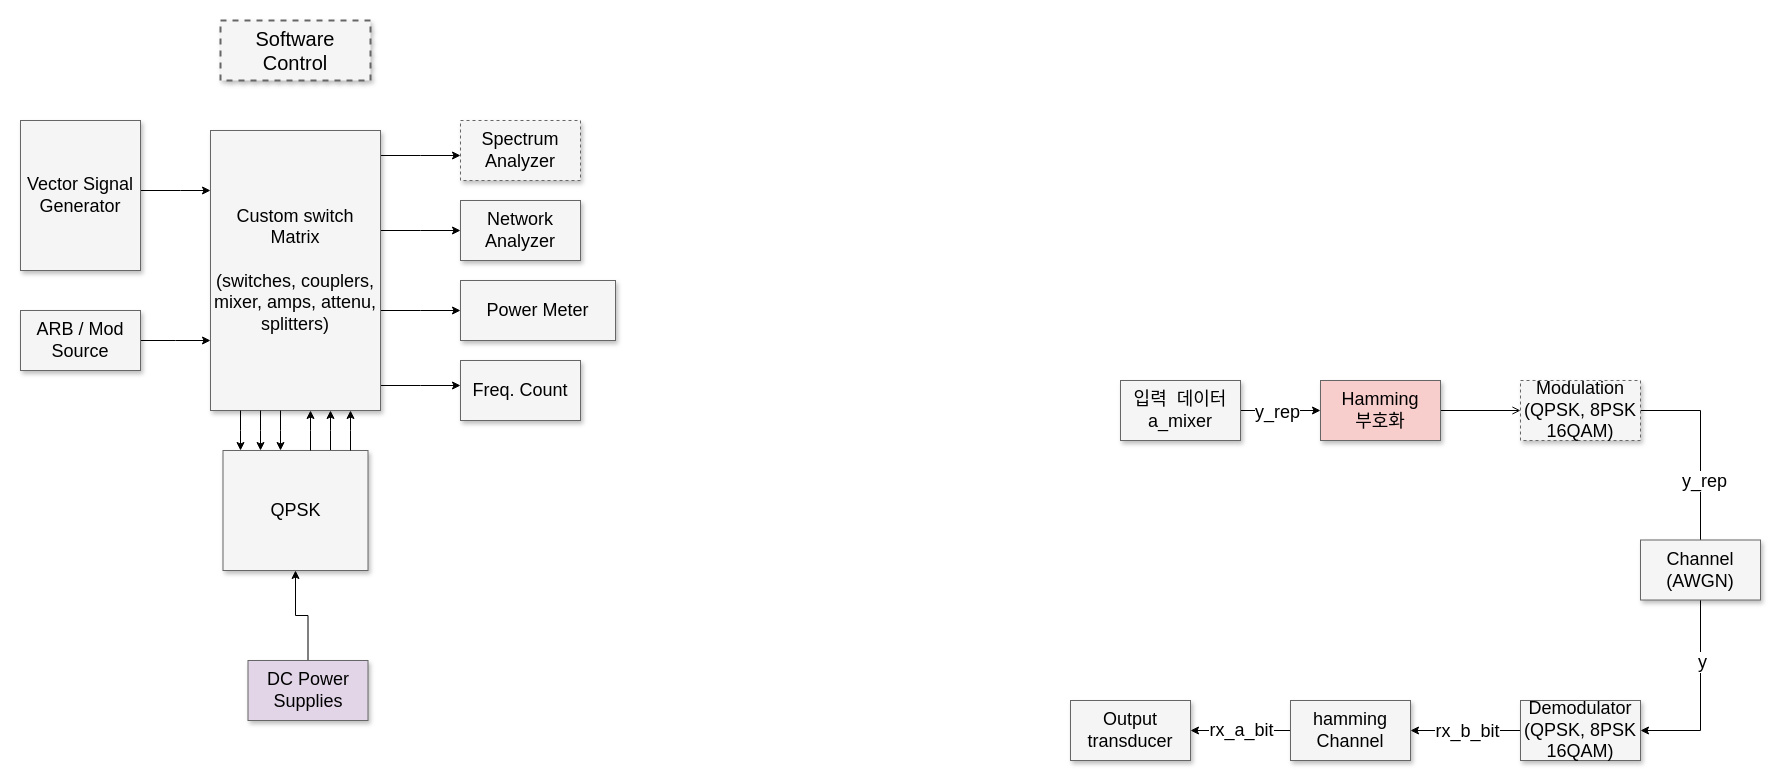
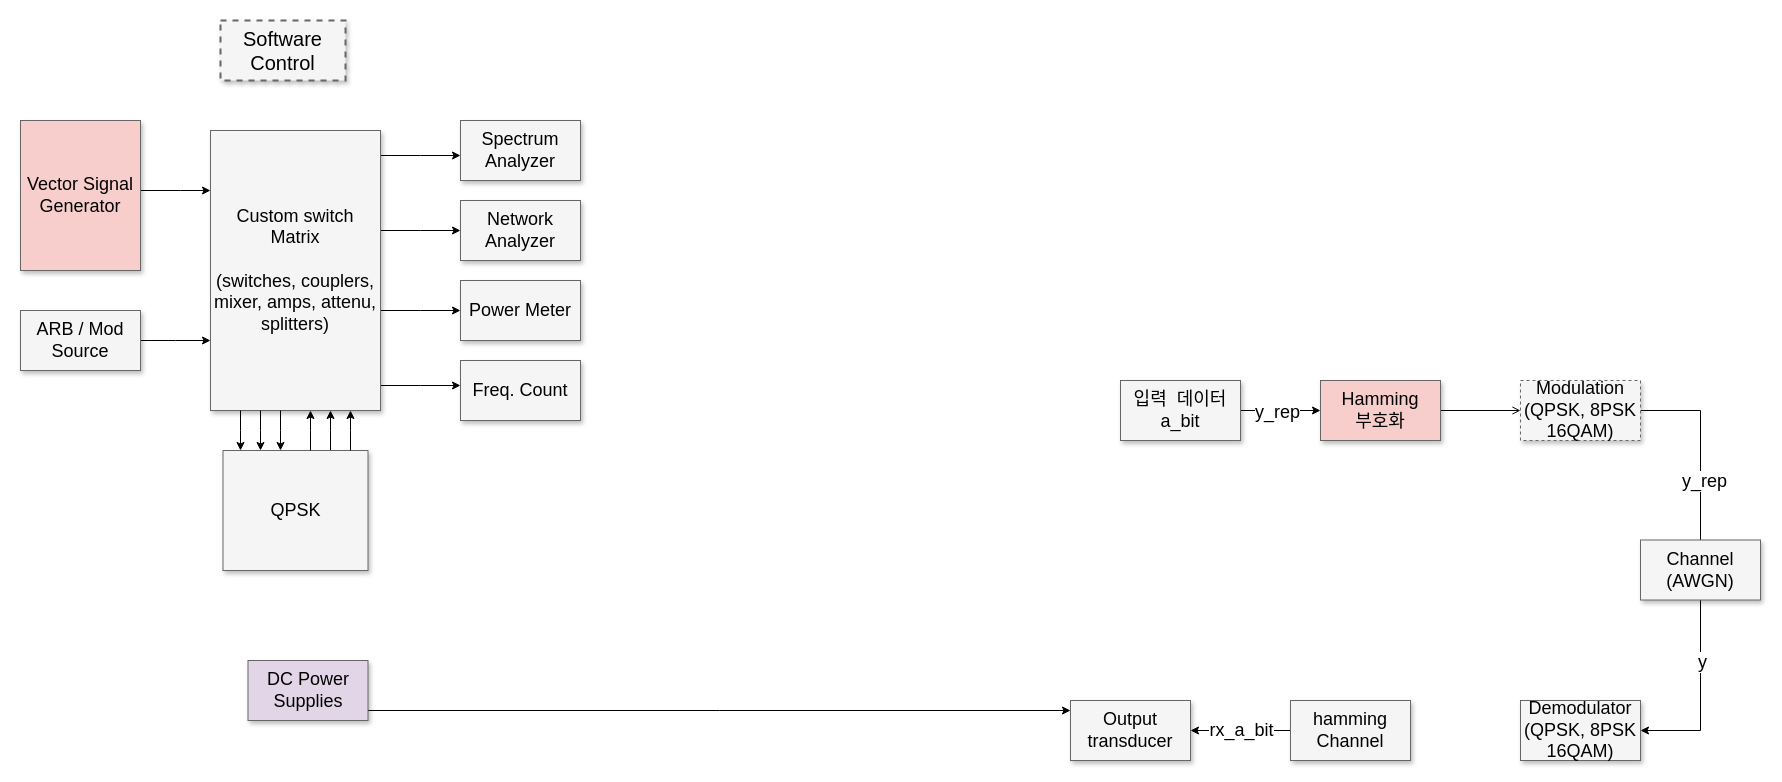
node "Software Control": size 150x60 -> 125x60
node "Spectrum Analyzer": style dashed -> solid
node "Vector Signal Generator": fillcolor #f5f5f5 -> #f8cecc
node "Power Meter": size 155x60 -> 120x60
node "입력 데이터 a_mixer": label "입력 데이터 a_mixer" -> "입력 데이터 a_bit"
edge "DC Power Supplies" -> "QPSK": now "DC Power Supplies" -> "Output transducer"
edge "Demodulator (QPSK, 8PSK16QAM)" -> "hamming Channel": removed, labels "Text", "rx_b_bit"
